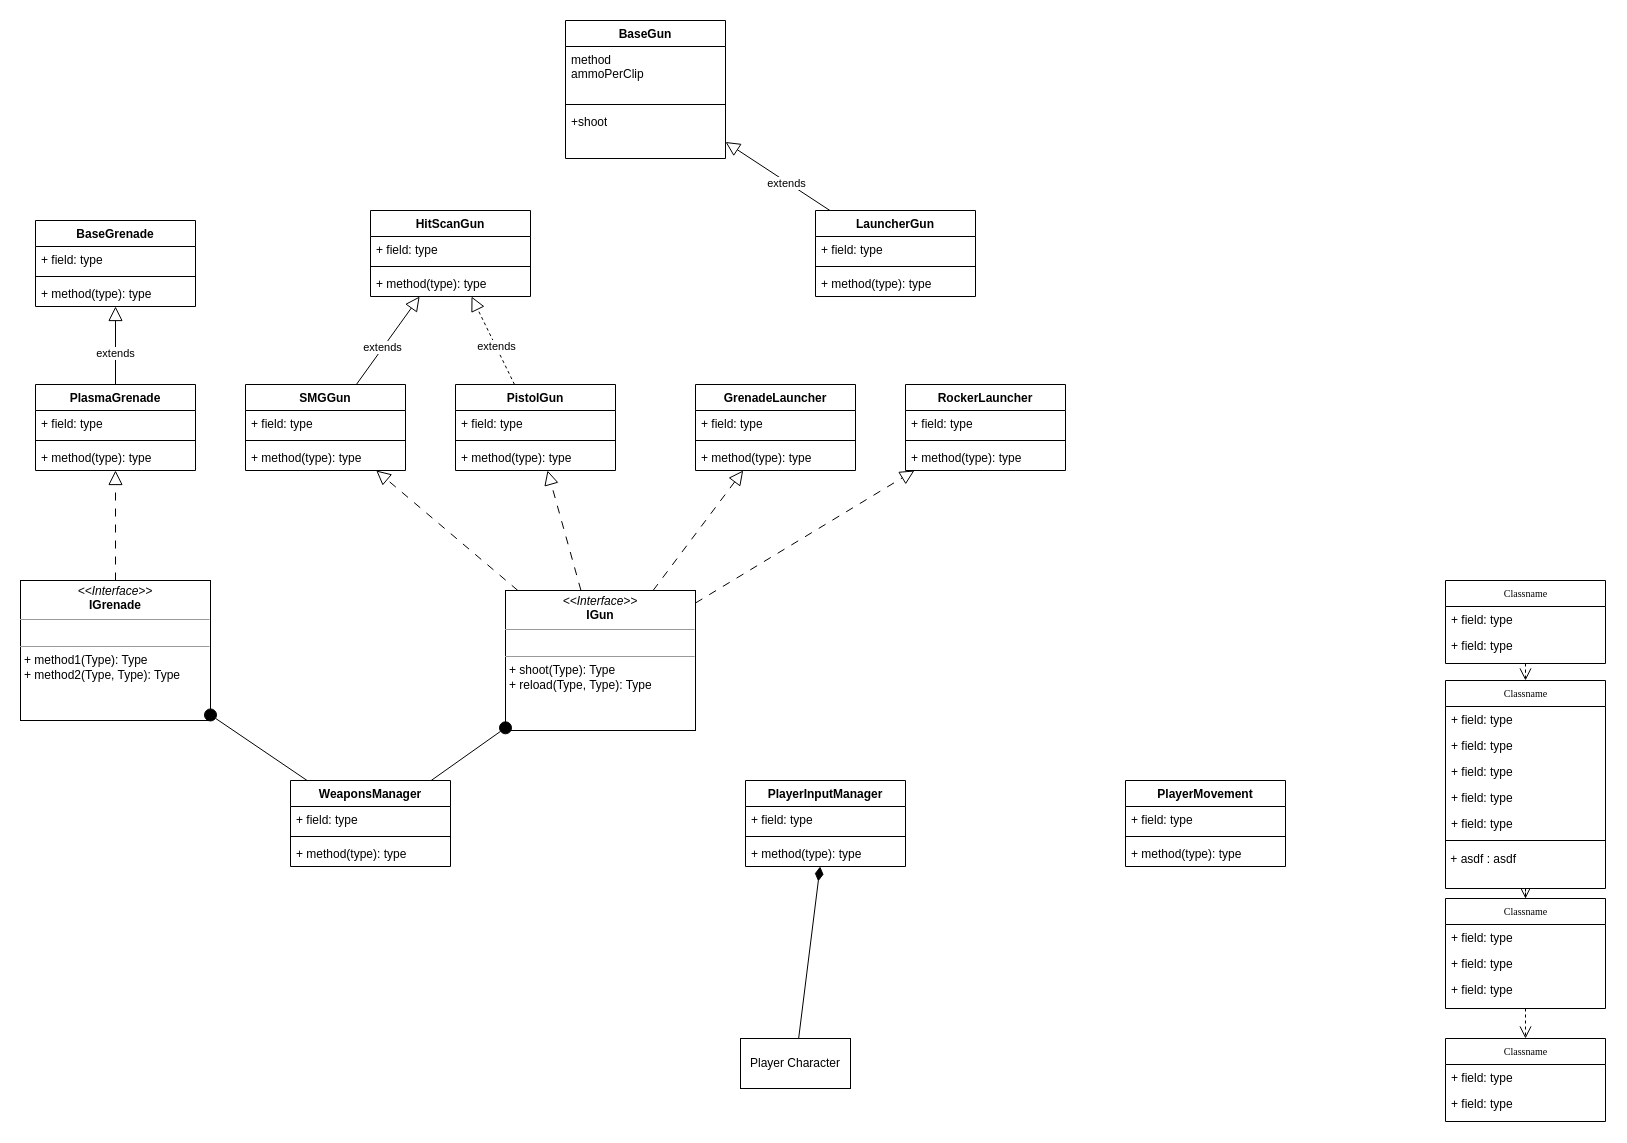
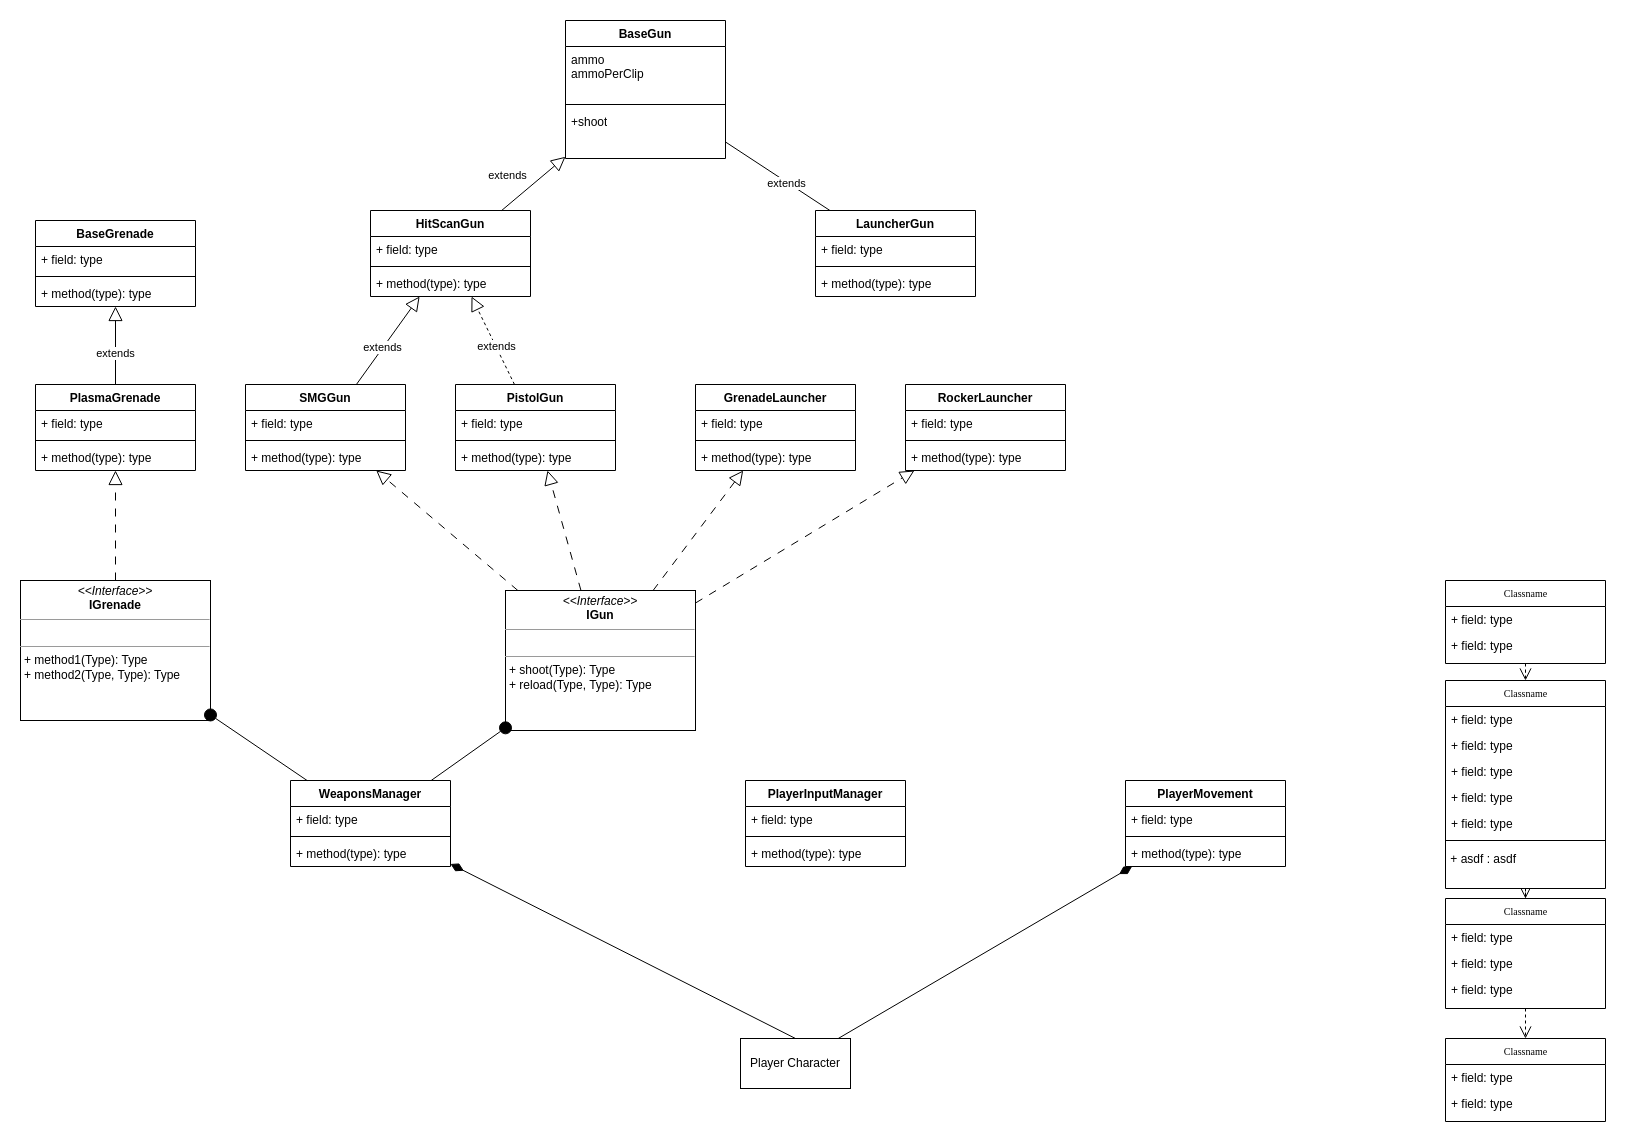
node "method ammoPerClip": label "method ammoPerClip" -> "ammo ammoPerClip"
edge "LauncherGun" -> "BaseGun": arrowhead block -> none
edge "HitScanGun" -> "BaseGun": added, label "extends"
edge "Player Character" -> "WeaponsManager": added
edge "Player Character" -> "PlayerMovement": added
edge "Player Character" -> "PlayerInputManager": removed
